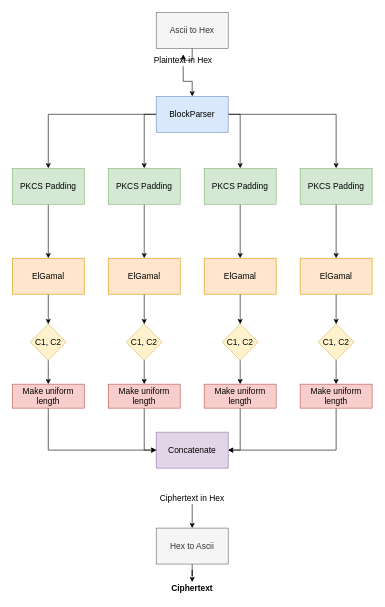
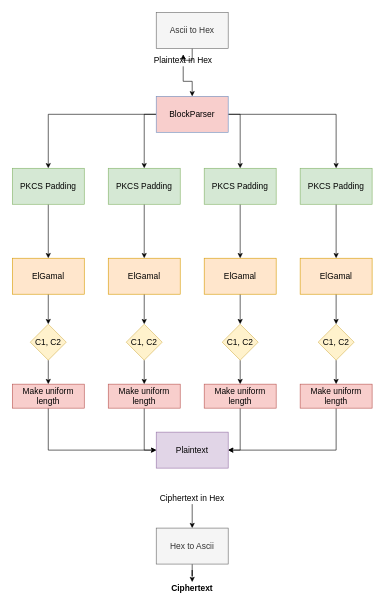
node "BlockParser": fillcolor #dae8fc -> #f8cecc
node "Concatenate": label "Concatenate" -> "Plaintext"
